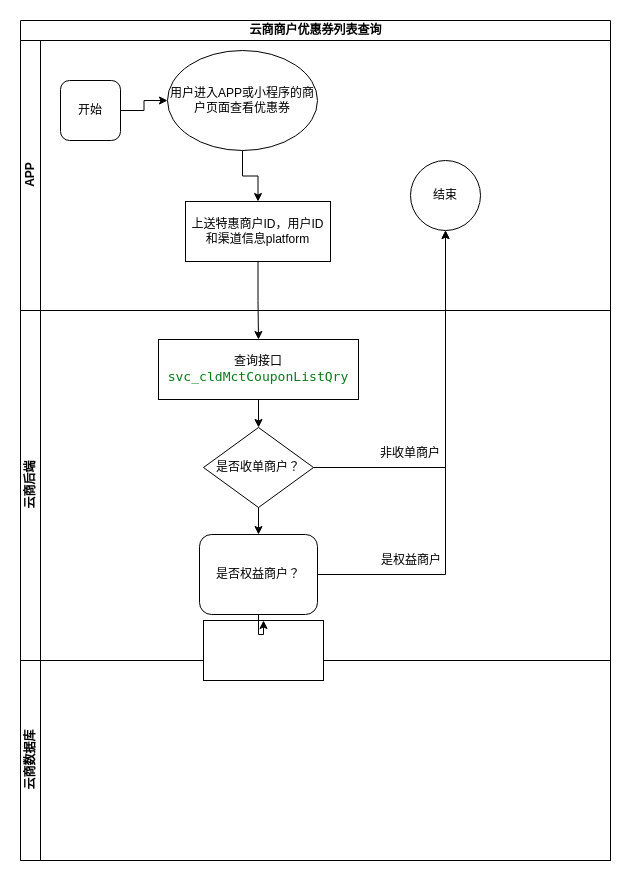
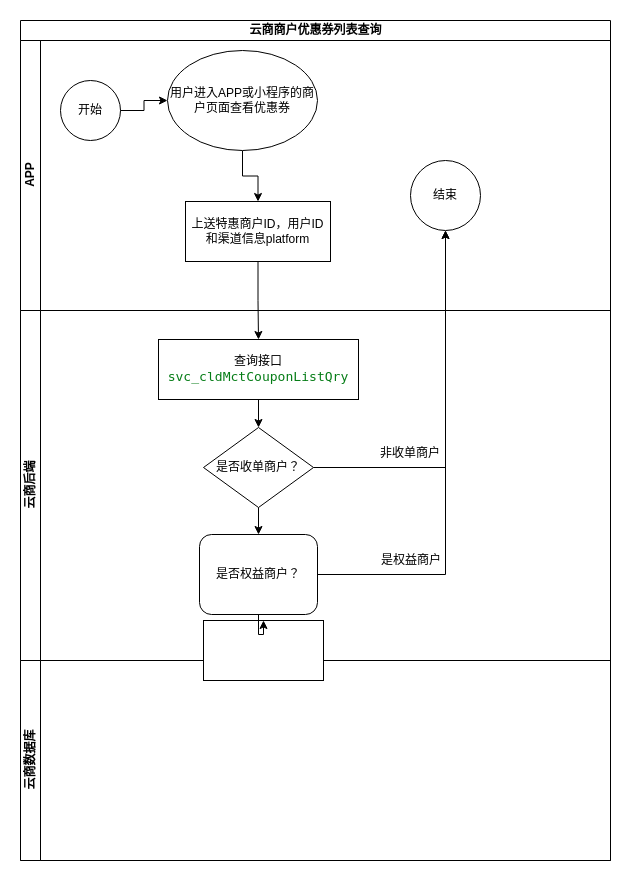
node "开始": shape rounded rectangle -> ellipse
